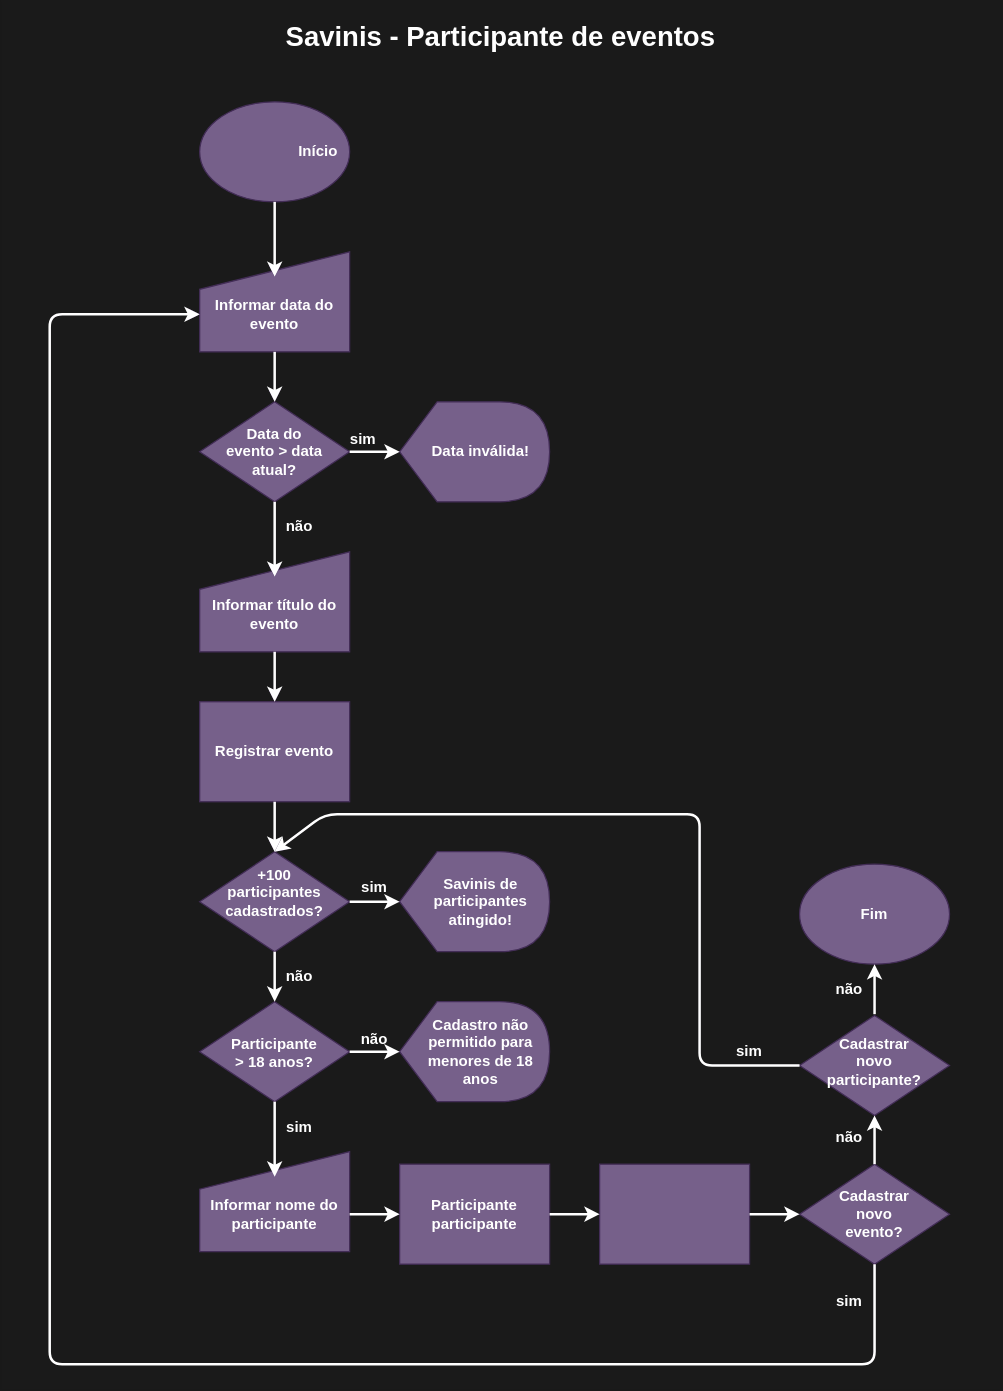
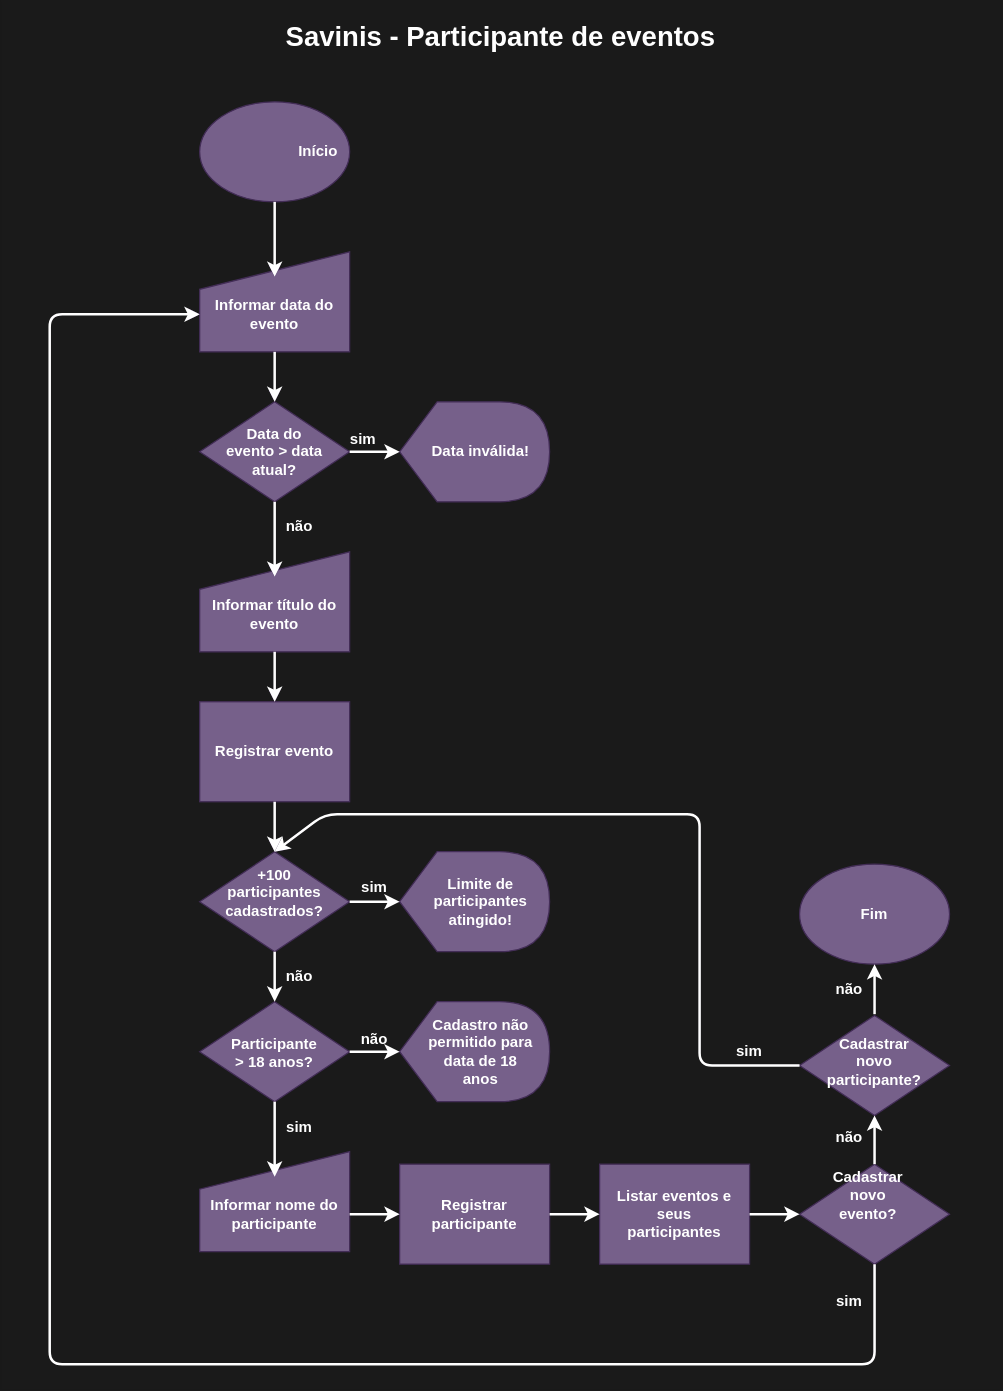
node "Savinis de participantes atingido!": label "Savinis de participantes atingido!" -> "Limite de participantes atingido!"
node "Cadastro não permitido para menores de 18 anos": label "Cadastro não permitido para menores de 18 anos" -> "Cadastro não permitido para data de 18 anos"
node "Participante participante": label "Participante participante" -> "Registrar participante"
node "Listar eventos e seus participantes": added
node "Cadastrar novo evento?": moved (874, 1214) -> (868, 1196)
